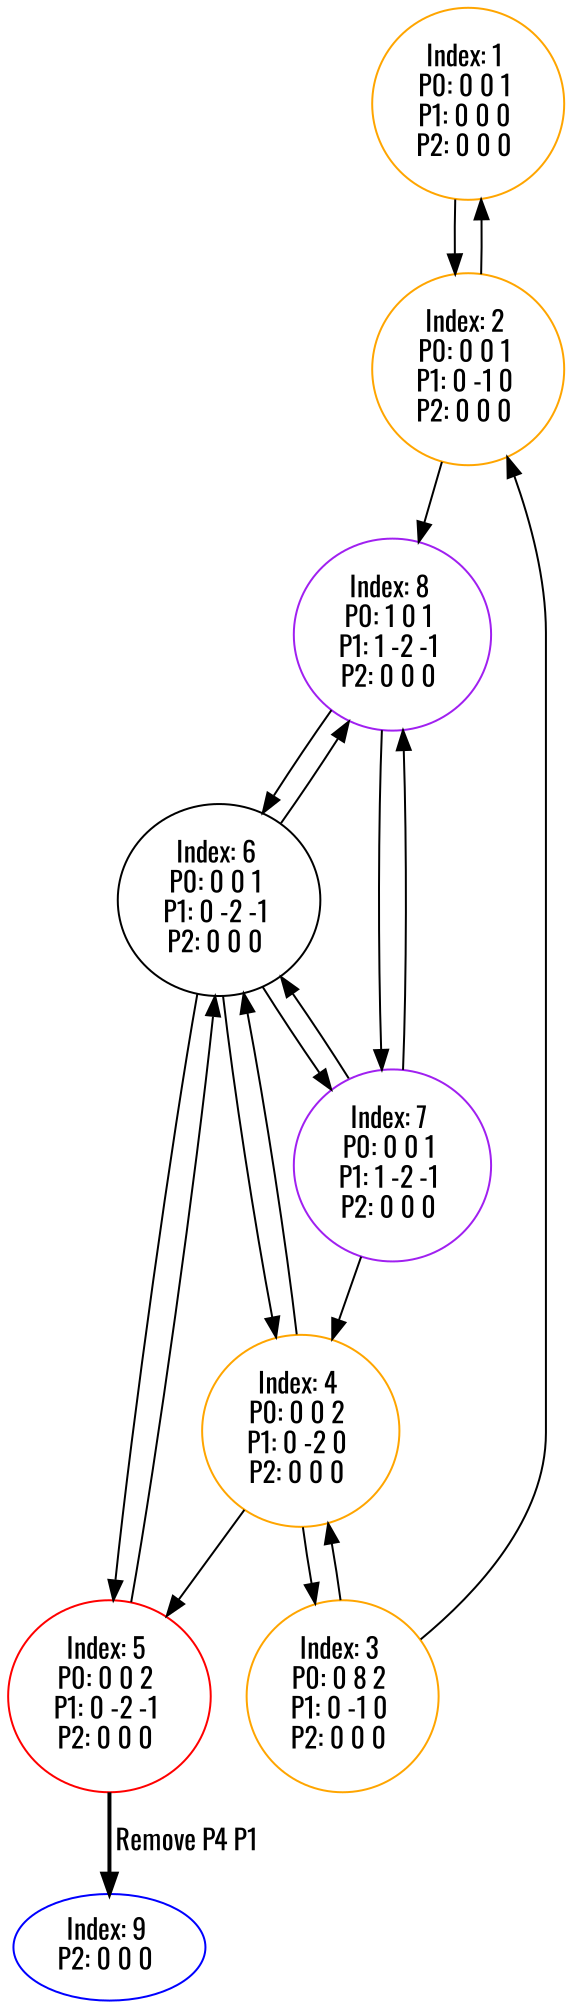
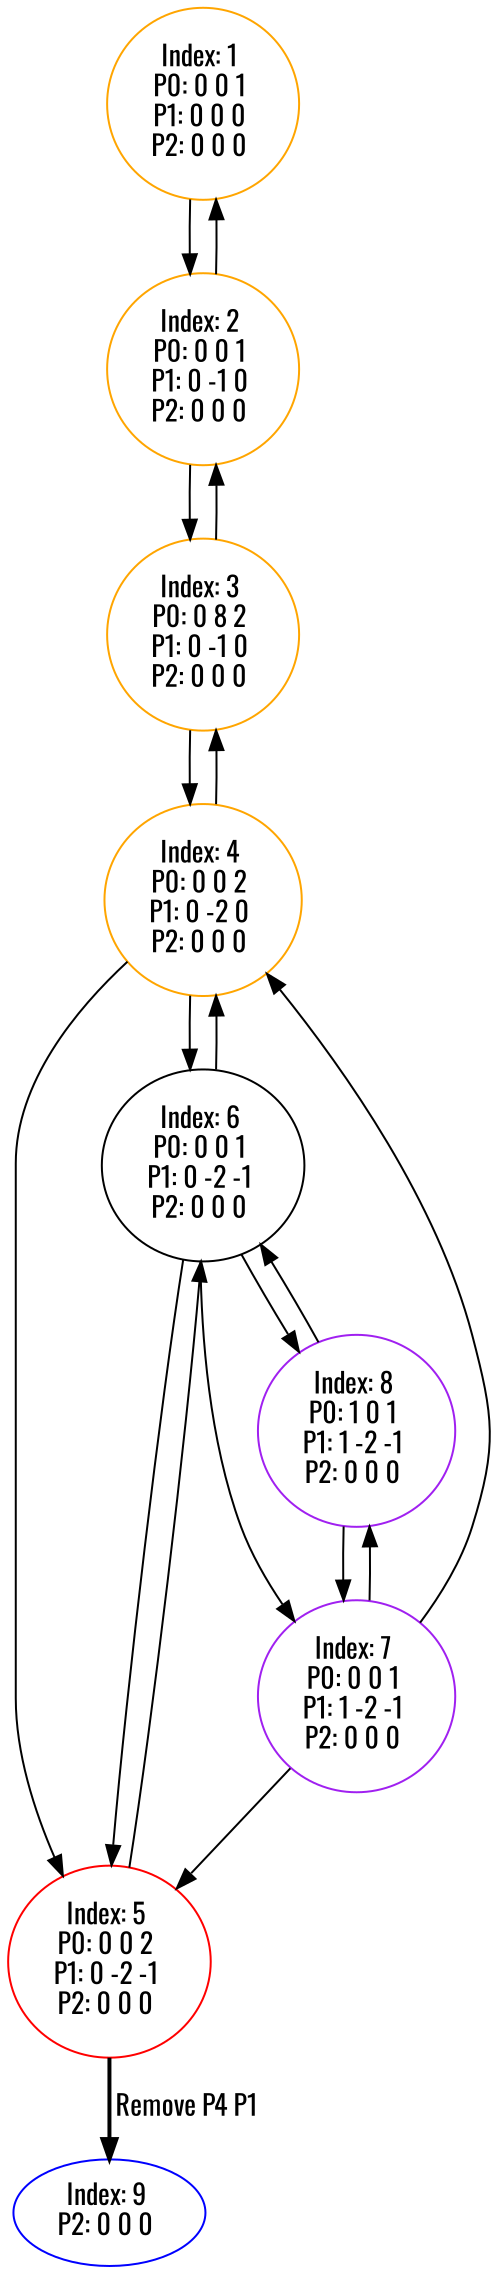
edge "Index: 2 P0: 0 0 1 P1: 0 -1 0 P2: 0 0 0" -> "Index: 8 P0: 1 0 1 P1: 1 -2 -1 P2: 0 0 0": now "Index: 2 P0: 0 0 1 P1: 0 -1 0 P2: 0 0 0" -> "Index: 3 P0: 0 8 2 P1: 0 -1 0 P2: 0 0 0"
edge "Index: 7 P0: 0 0 1 P1: 1 -2 -1 P2: 0 0 0" -> "Index: 6 P0: 0 0 1 P1: 0 -2 -1 P2: 0 0 0": now "Index: 7 P0: 0 0 1 P1: 1 -2 -1 P2: 0 0 0" -> "Index: 5 P0: 0 0 2 P1: 0 -2 -1 P2: 0 0 0"
